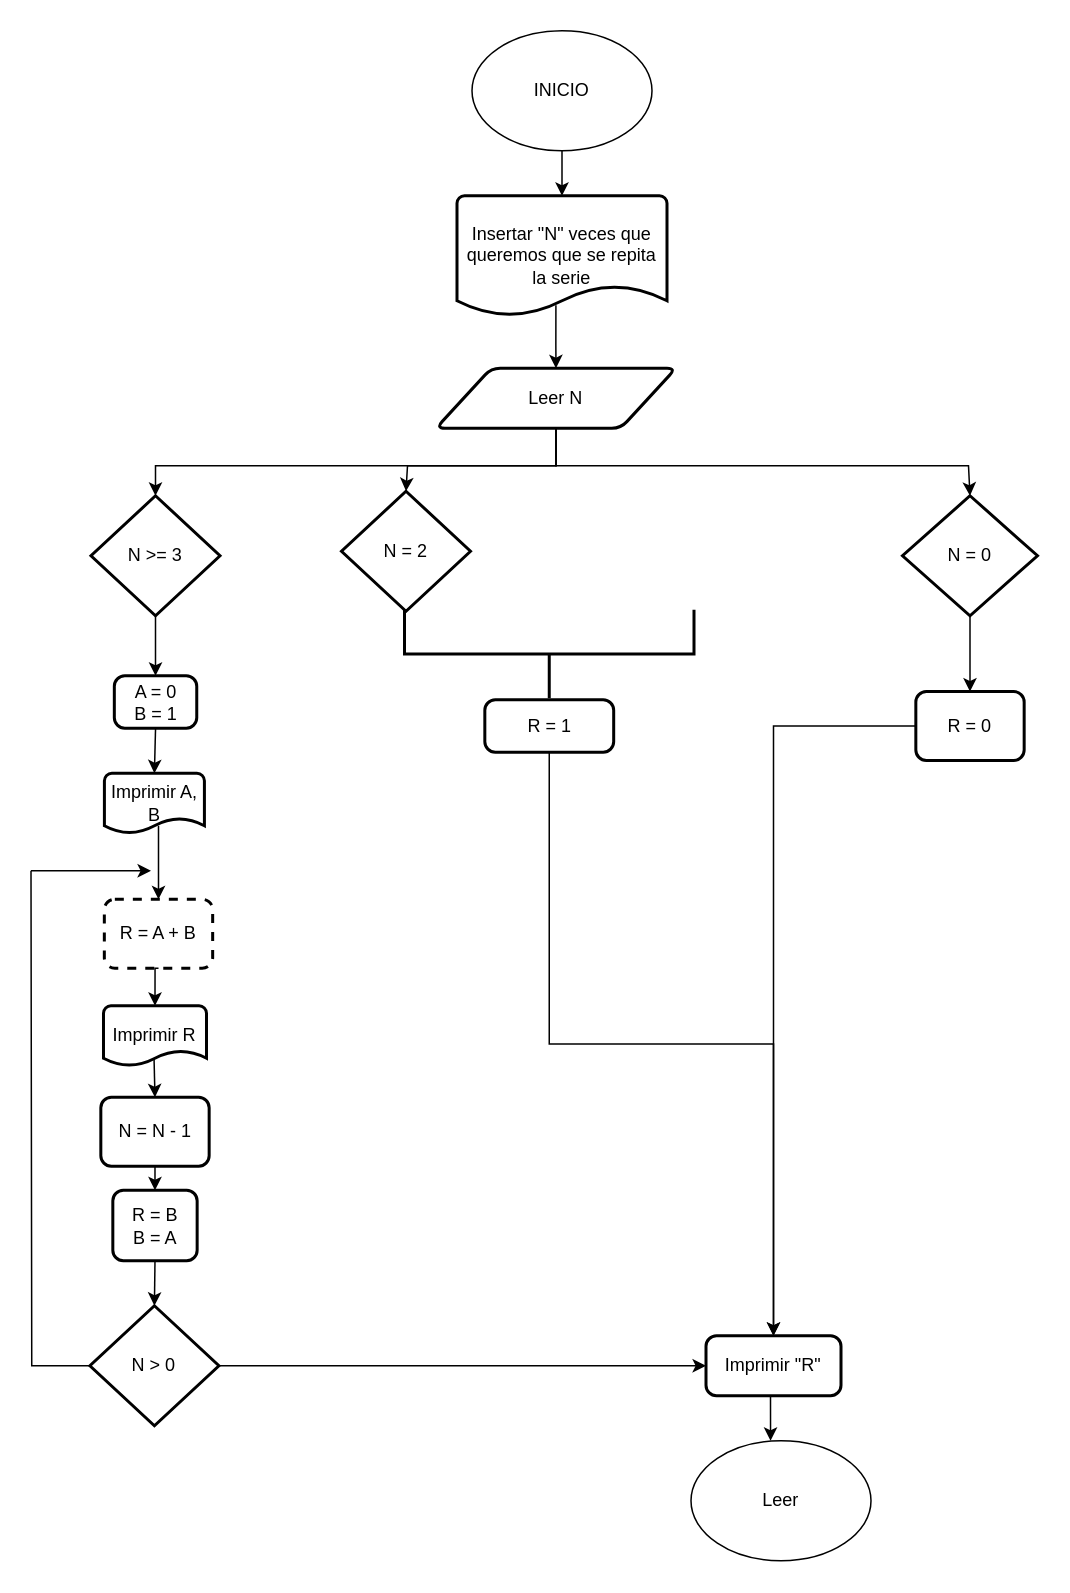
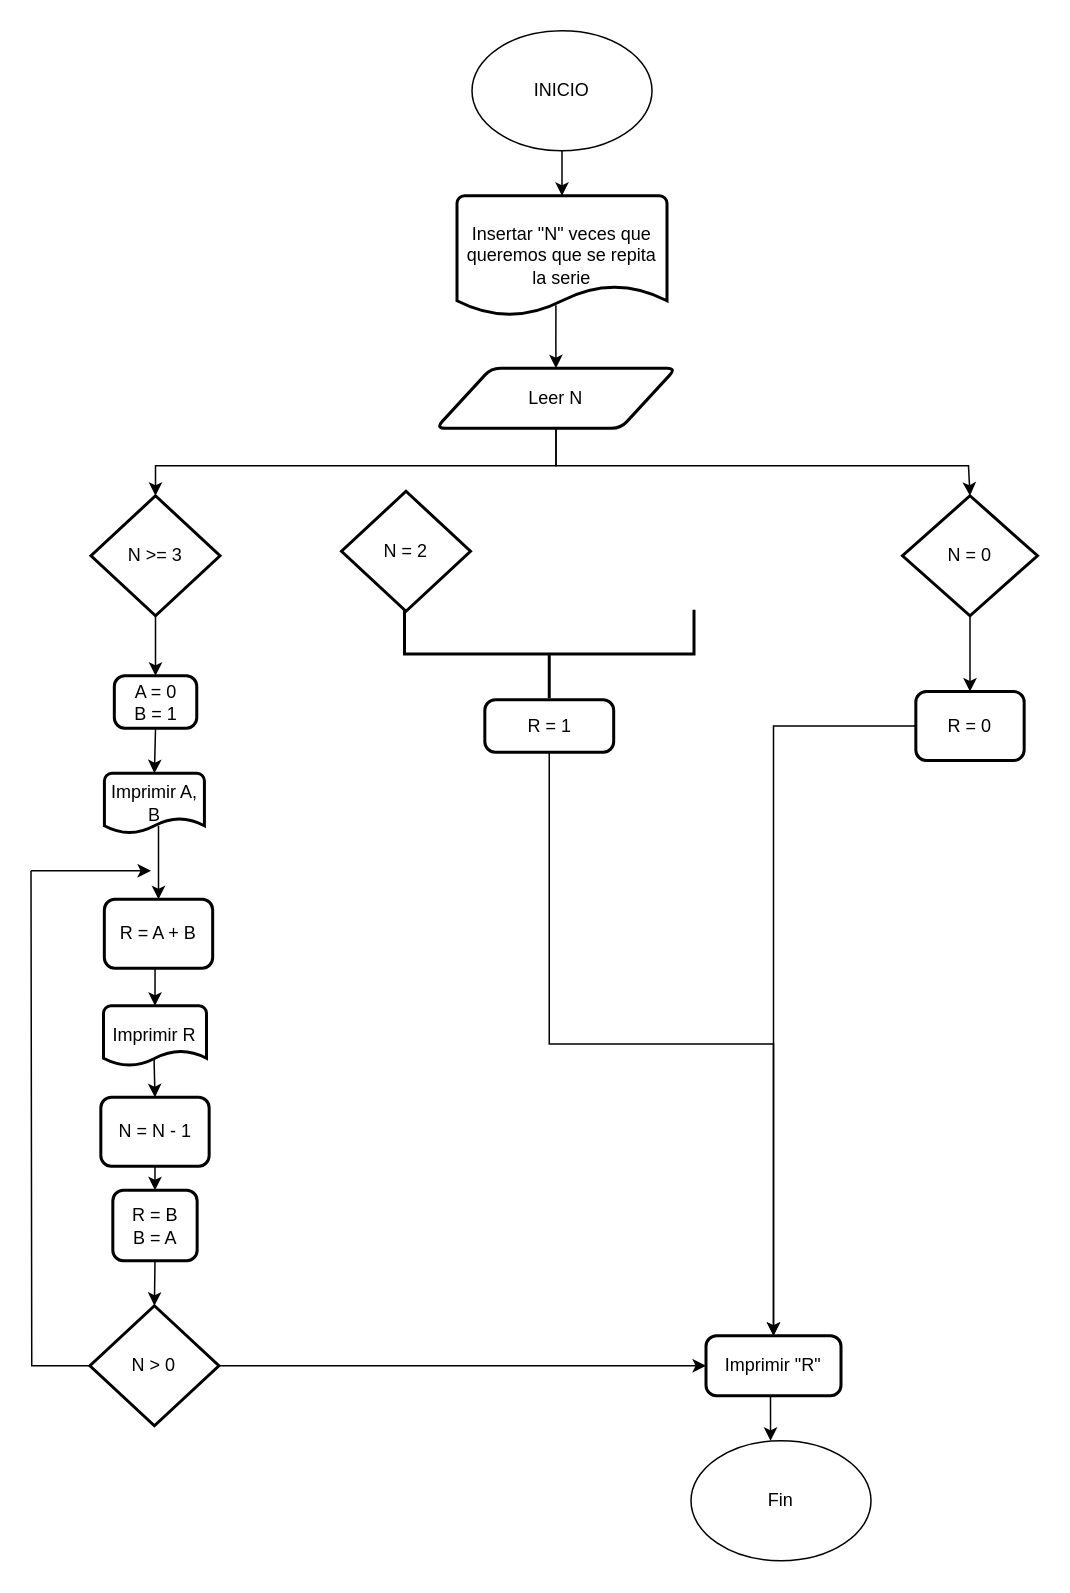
edge "Leer N" -> "N = 2": removed
node "R = A + B": style dashed -> solid
node "Leer": label "Leer" -> "Fin"
